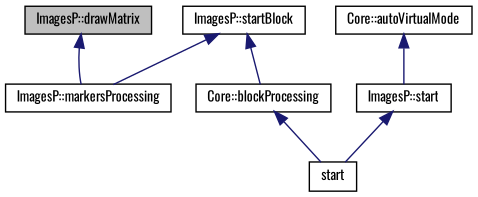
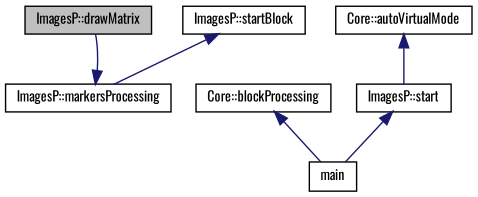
edge "ImagesP::markersProcessing" -> "ImagesP::drawMatrix": reversed
edge "Core::blockProcessing" -> "ImagesP::startBlock": removed
node "start": label "start" -> "main"
